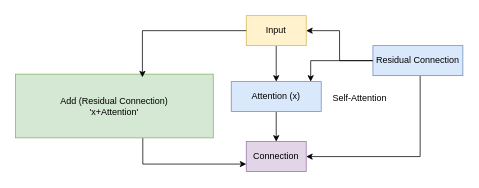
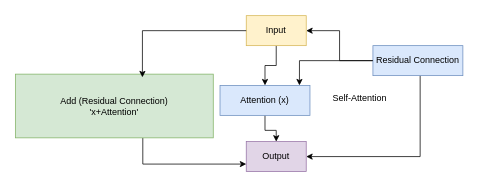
node "Attention (x)": moved (276, 96) -> (265, 100)
node "Connection": label "Connection" -> "Output"
